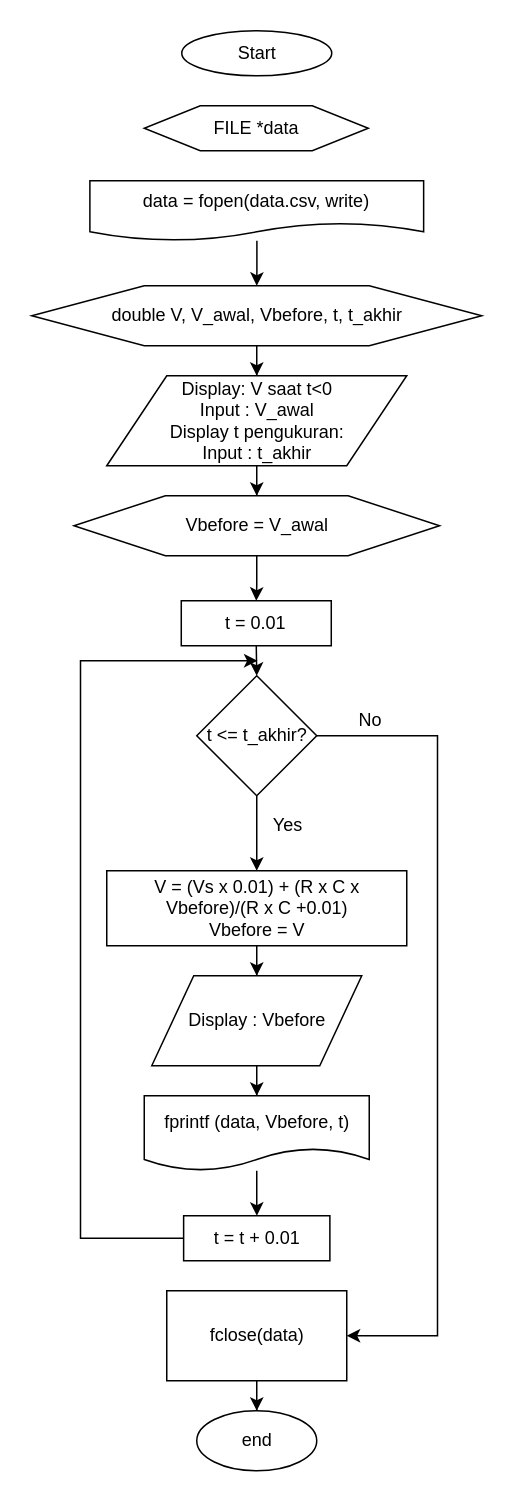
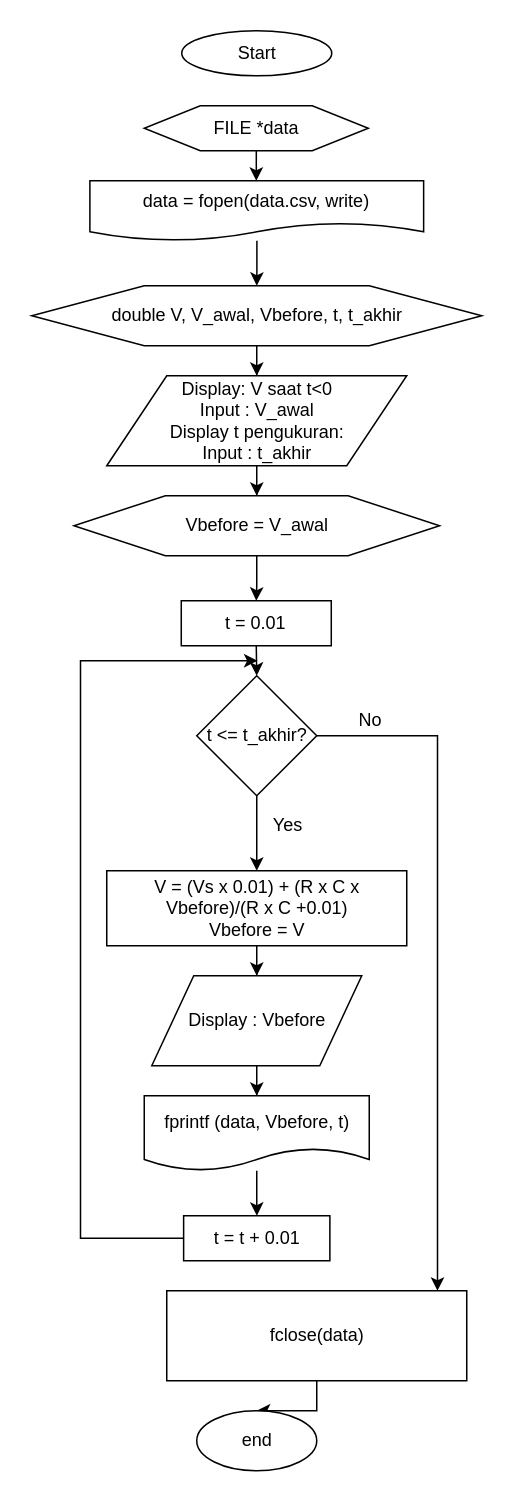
edge "FILE *data" -> "data = fopen(data.csv, write)": added
node "fclose(data)": size 180x90 -> 300x90
